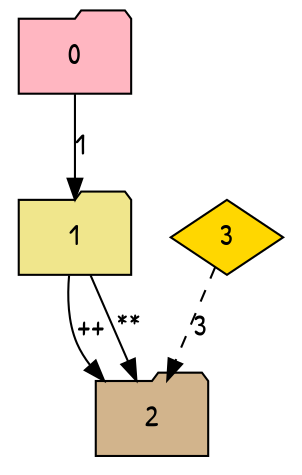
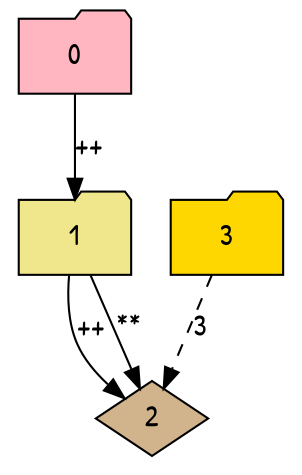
edge "0" -> "1": label "1" -> "++"
node "3": shape diamond -> folder
node "2": shape folder -> diamond
